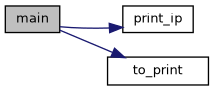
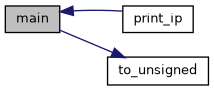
edge "main" -> "print_ip": reversed
node "to_print": label "to_print" -> "to_unsigned"
